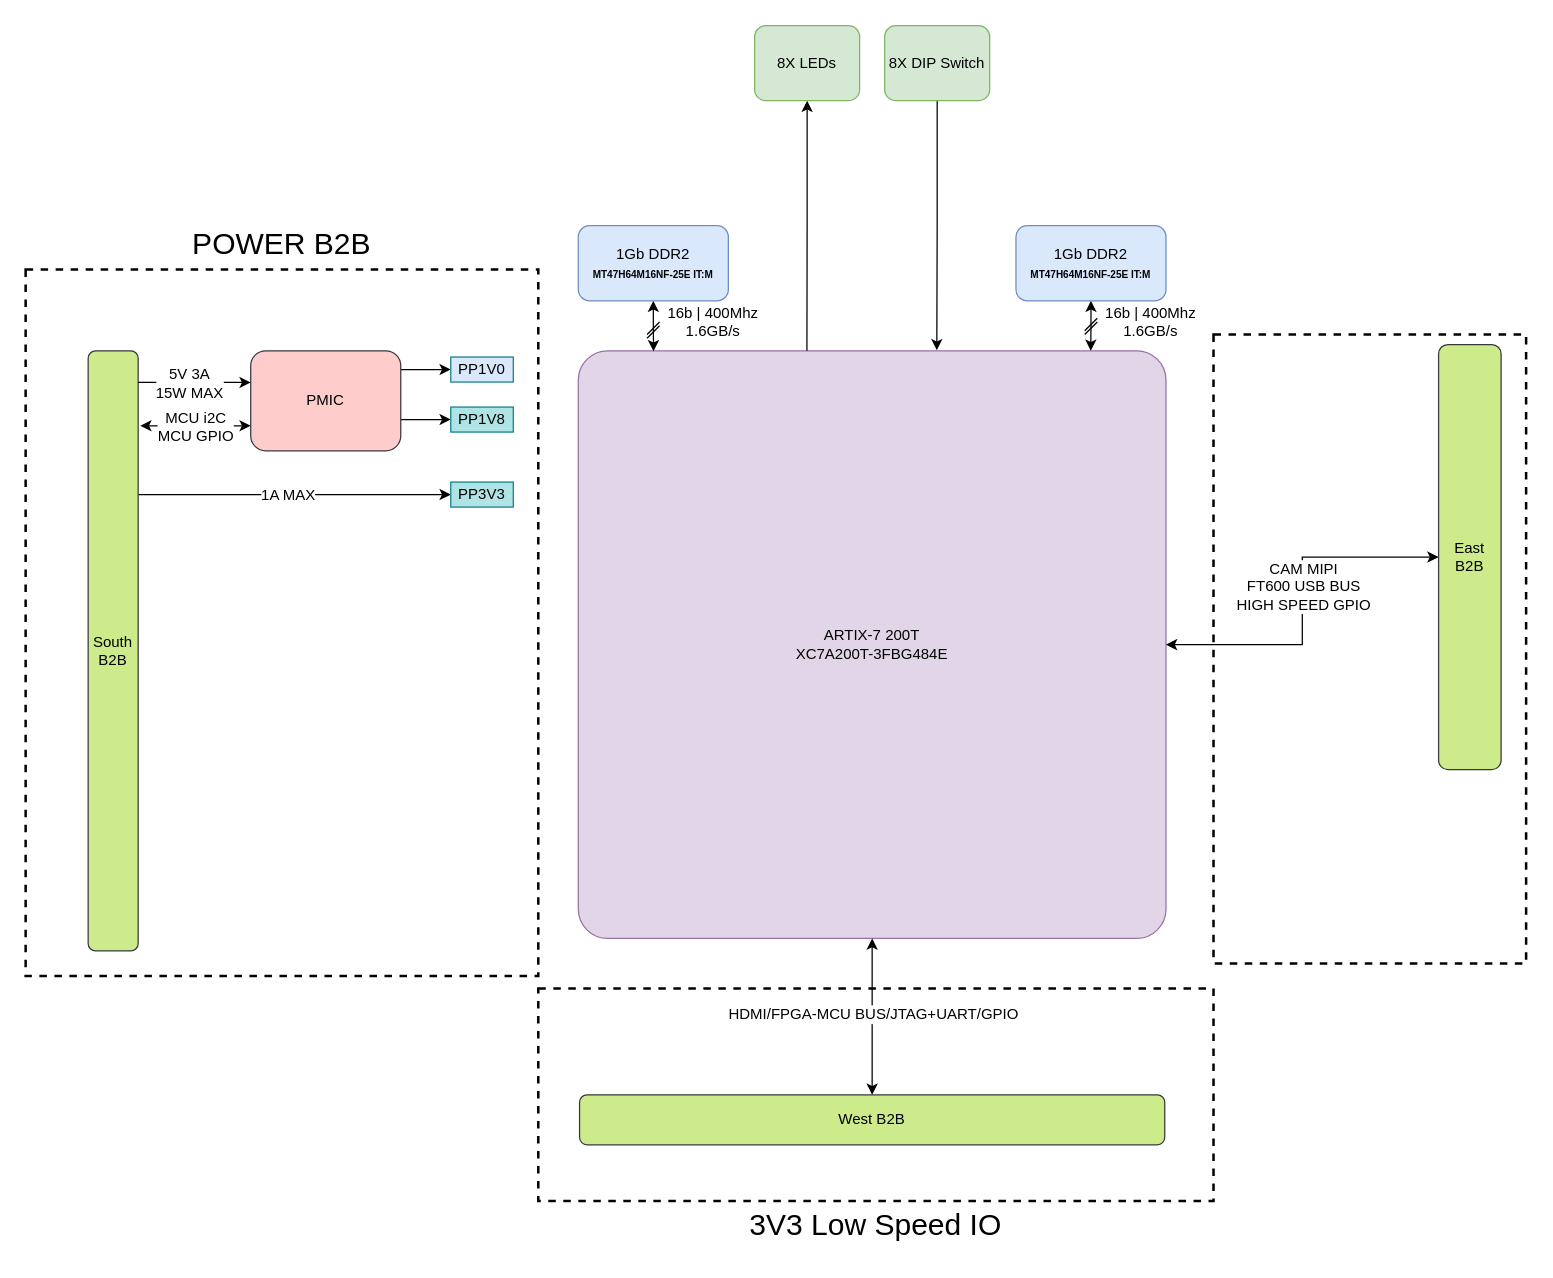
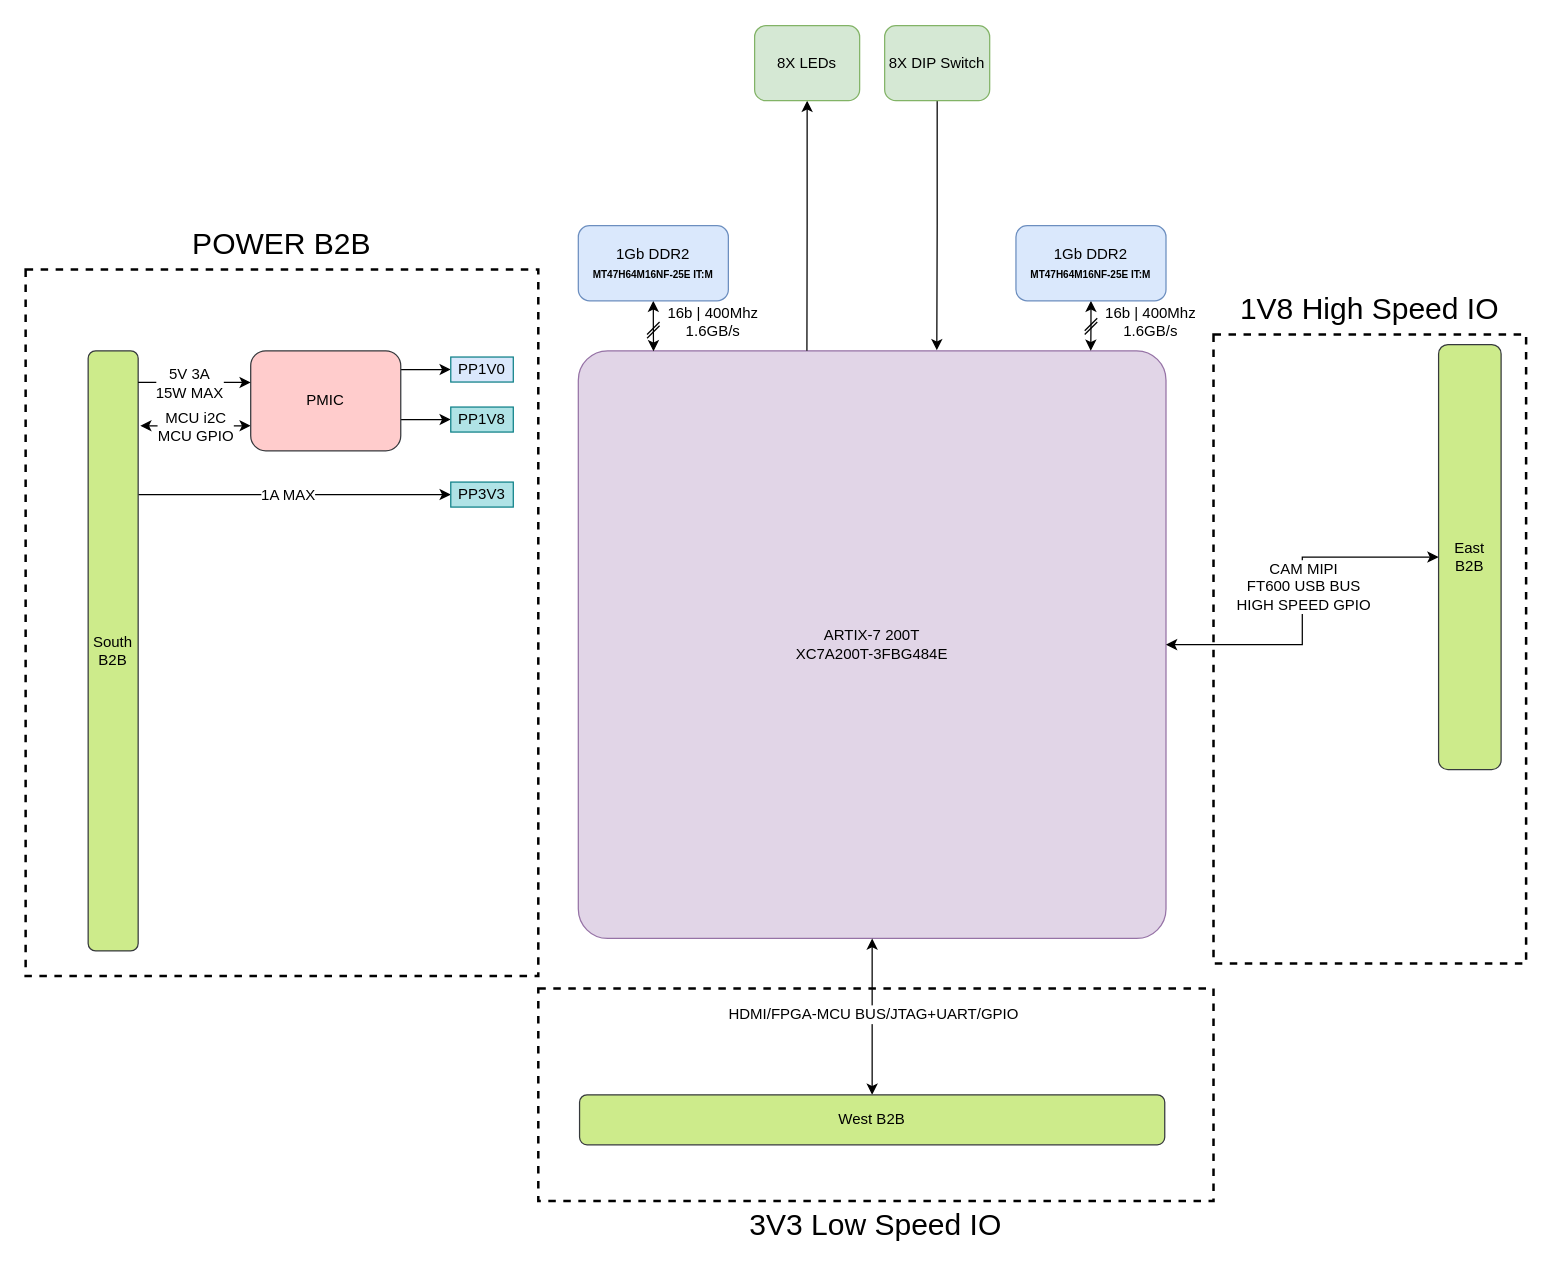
node "1V8 High Speed IO": added
